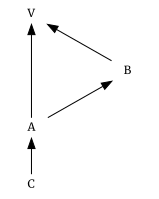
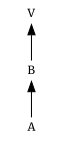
edge "A" -> "V": removed
node "C": removed
